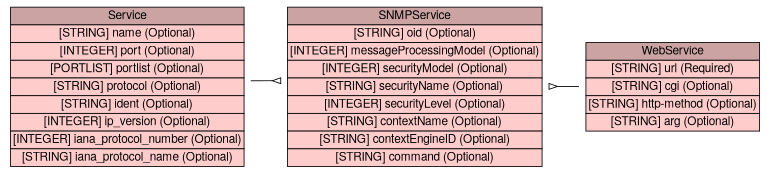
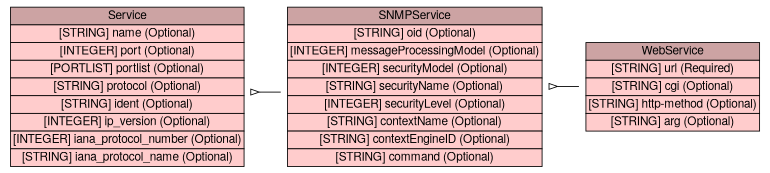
edge "Service" -> "SNMPService": reversed
